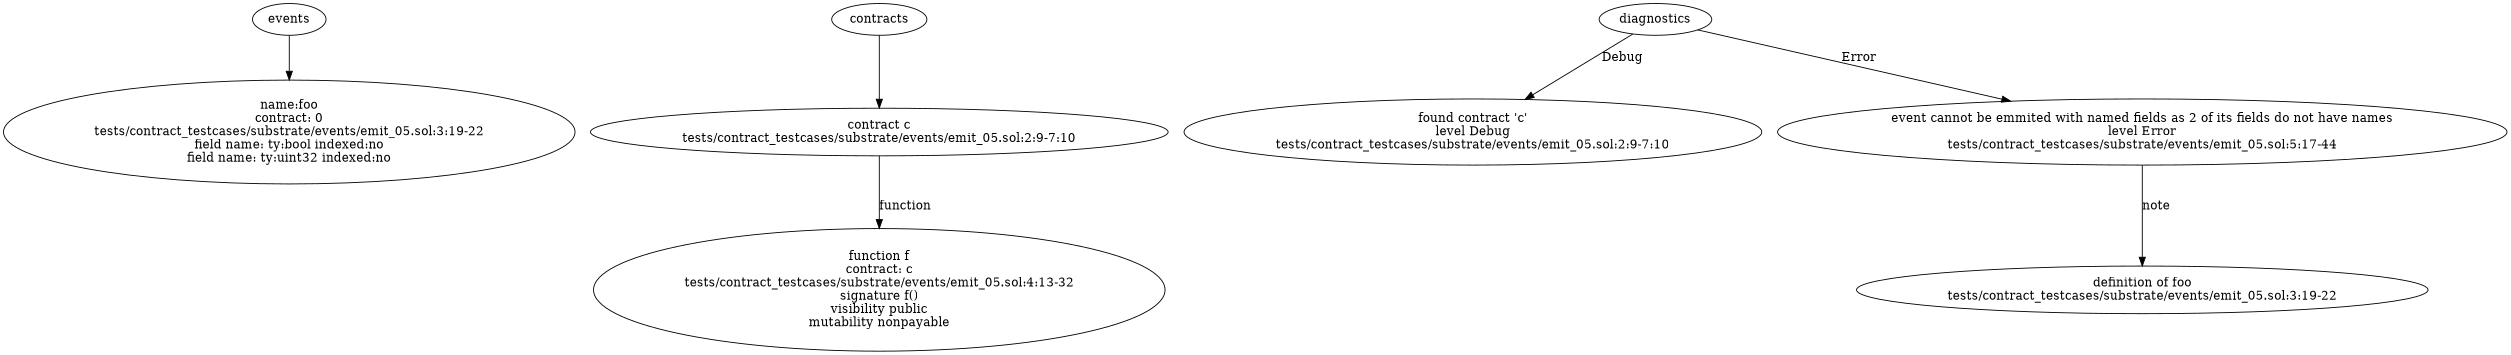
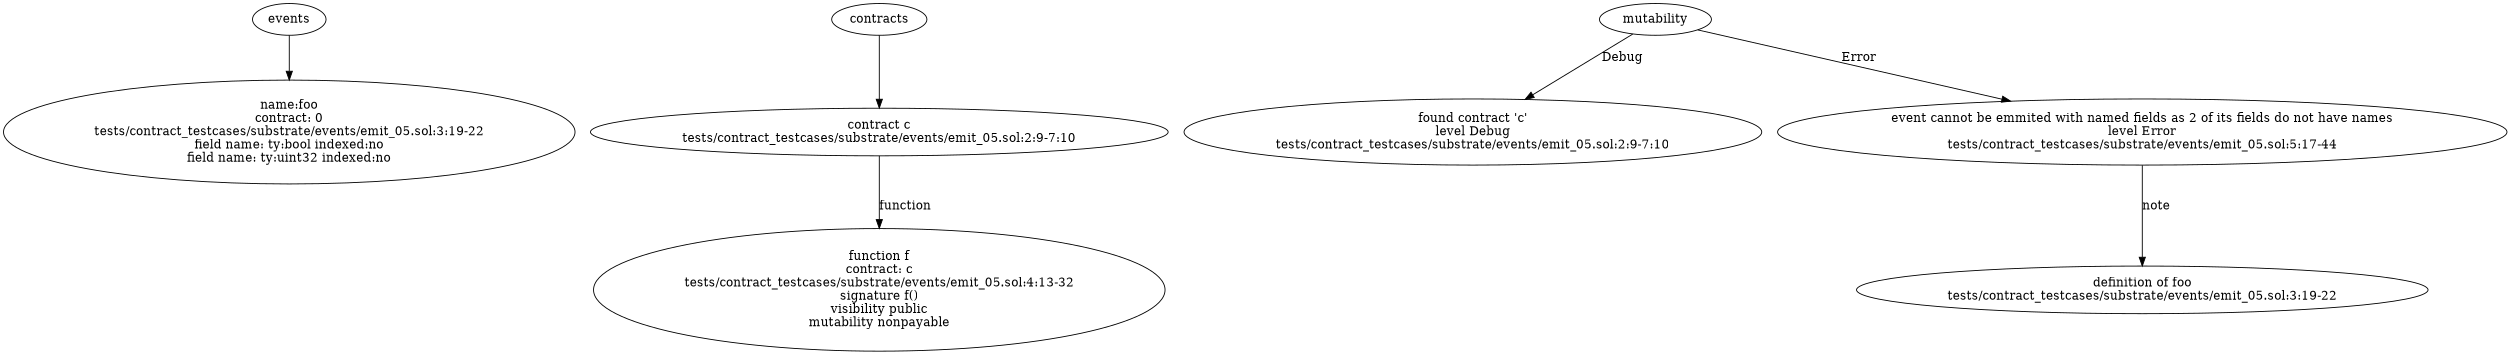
node "diagnostics": label "diagnostics" -> "mutability"
